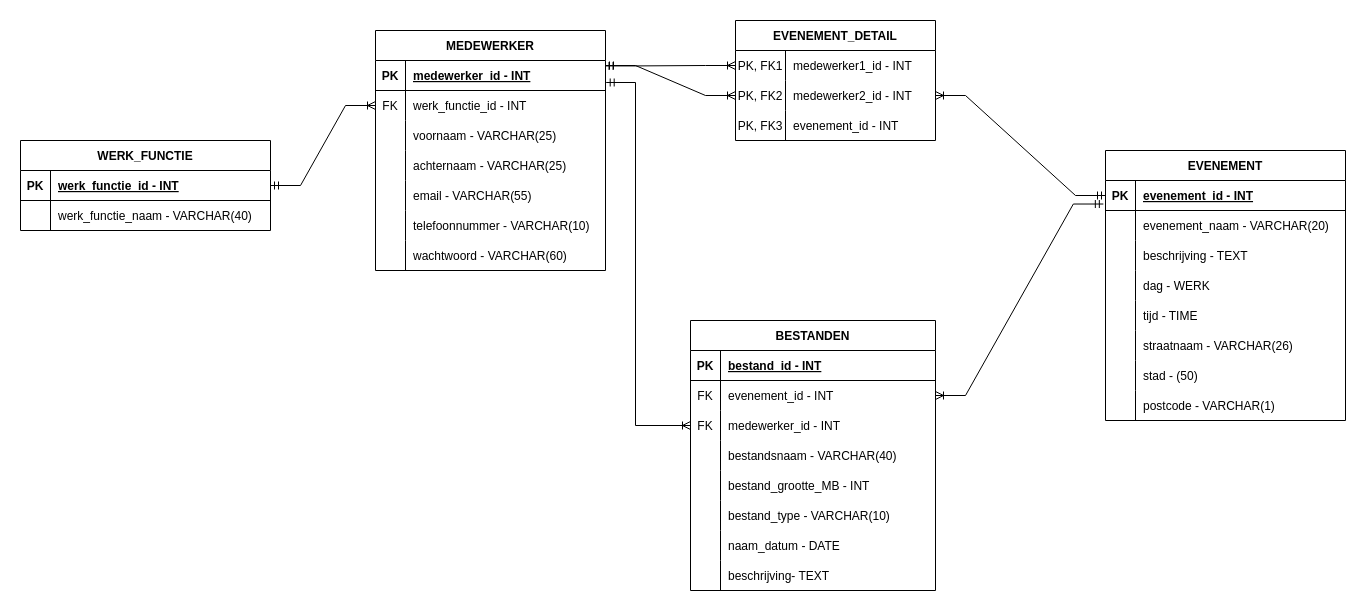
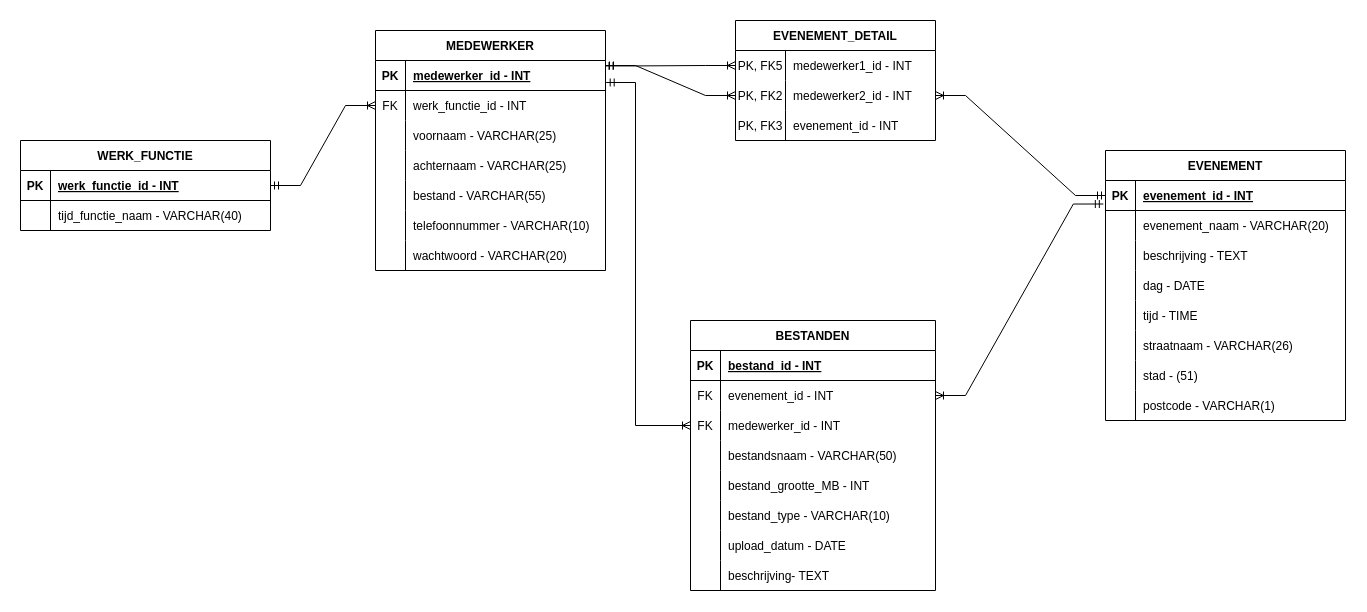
node "PK, FK1": label "PK, FK1" -> "PK, FK5"
node "email - VARCHAR(55)": label "email - VARCHAR(55)" -> "bestand - VARCHAR(55)"
node "werk_functie_naam - VARCHAR(40)": label "werk_functie_naam - VARCHAR(40)" -> "tijd_functie_naam - VARCHAR(40)"
node "wachtwoord - VARCHAR(60)": label "wachtwoord - VARCHAR(60)" -> "wachtwoord - VARCHAR(20)"
node "dag - WERK": label "dag - WERK" -> "dag - DATE"
node "stad - (50)": label "stad - (50)" -> "stad - (51)"
node "bestandsnaam - VARCHAR(40)": label "bestandsnaam - VARCHAR(40)" -> "bestandsnaam - VARCHAR(50)"
node "naam_datum - DATE": label "naam_datum - DATE" -> "upload_datum - DATE"
